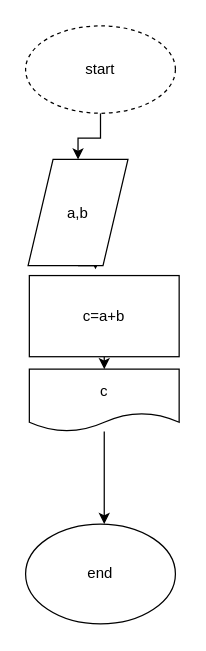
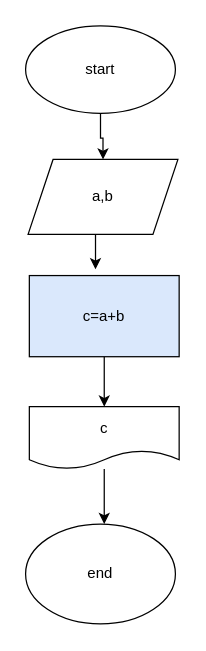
node "start": style dashed -> solid
node "a,b": size 100x106 -> 150x75
node "c=a+b": fillcolor #ffffff -> #dae8fc
node "c": moved (104, 401) -> (104, 438)
